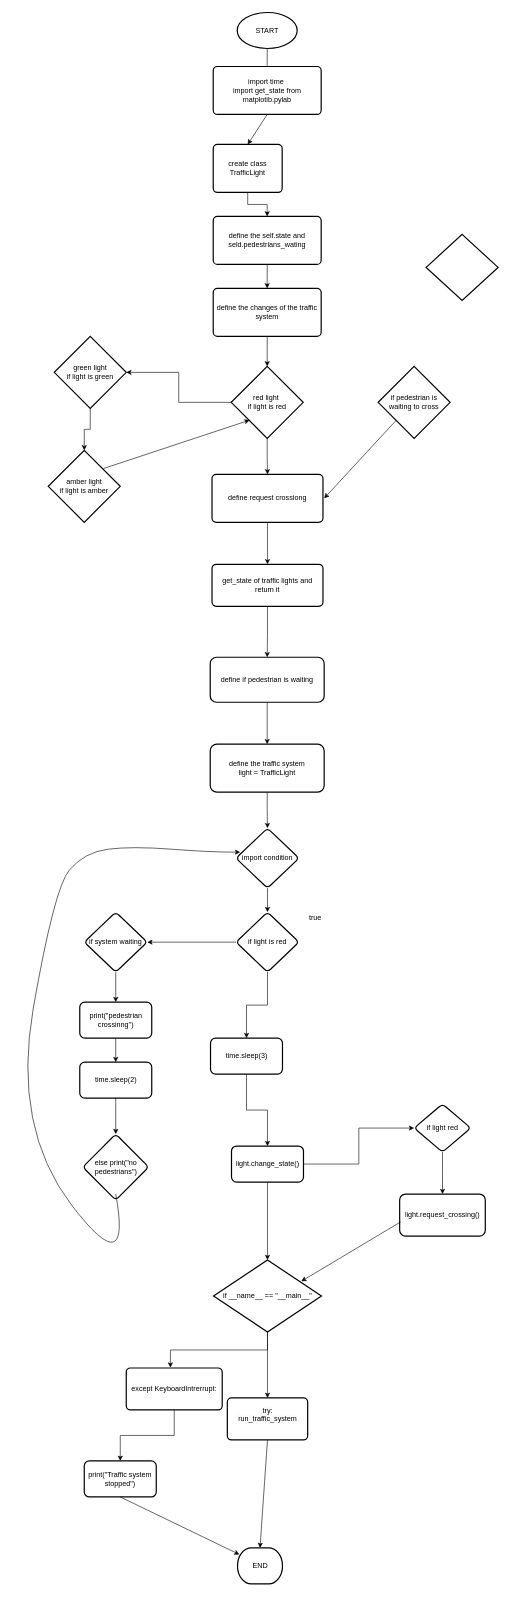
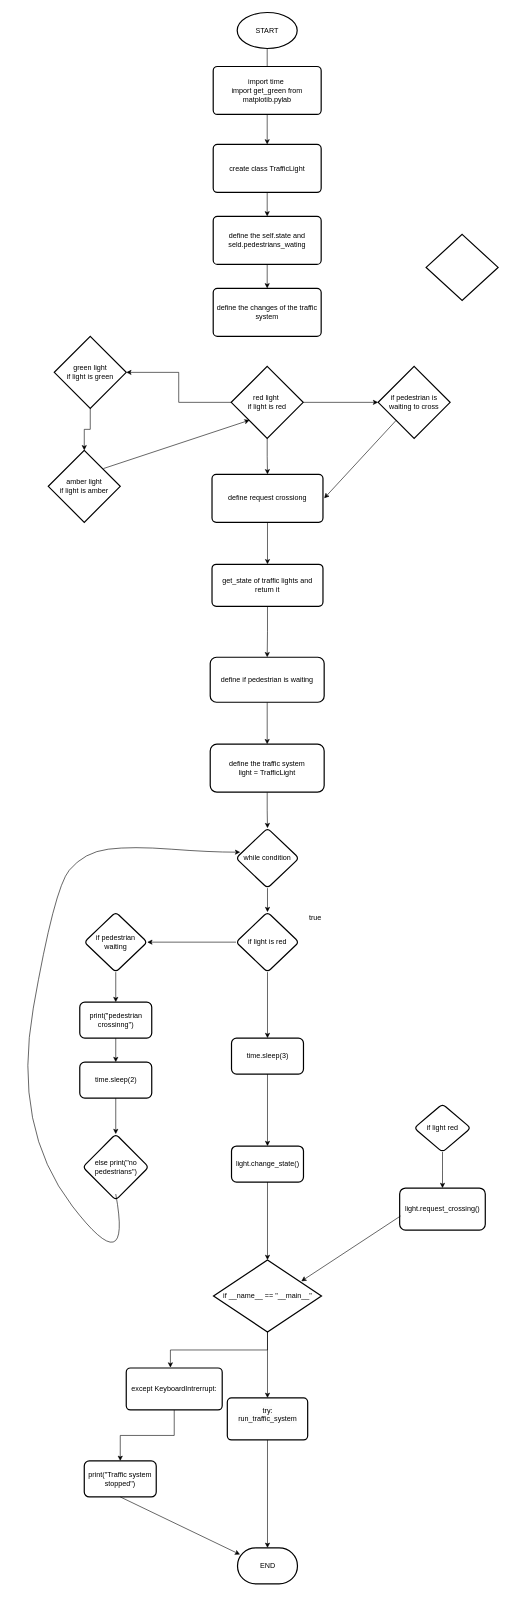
node "import time import get_state from matplotib.pylab": label "import time import get_state from matplotib.pylab" -> "import time import get_green from matplotib.pylab"
node "create class TrafficLight": size 69x48 -> 108x48
edge "define the changes of the traffic system" -> "red light if light is red": removed
edge "red light if light is red" -> "if pedestrian is waiting to cross": added
node "import condition": label "import condition" -> "while condition"
node "if system waiting": label "if system waiting" -> "if pedestrian waiting"
node "time.sleep(3)": moved (247, 1056) -> (268, 1056)
edge "light.change_state()" -> "if light red": removed
node "light.request_crossing()": moved (443, 1215) -> (443, 1209)
node "END": size 45x36 -> 60x36
